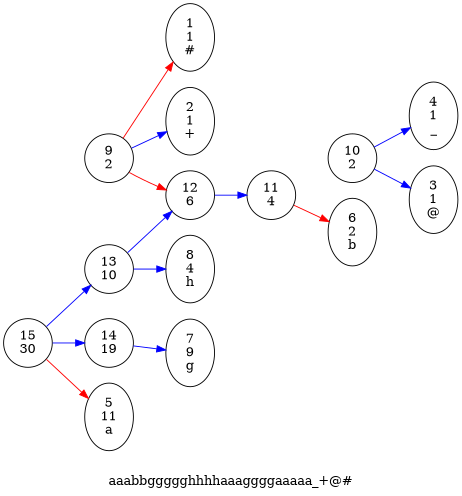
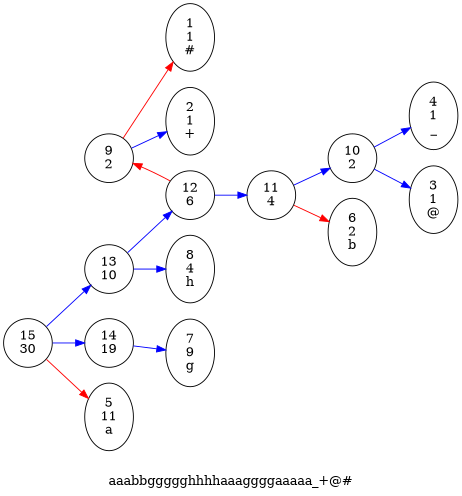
edge "11 4" -> "10 2": added
edge "9 2" -> "12 6": reversed
